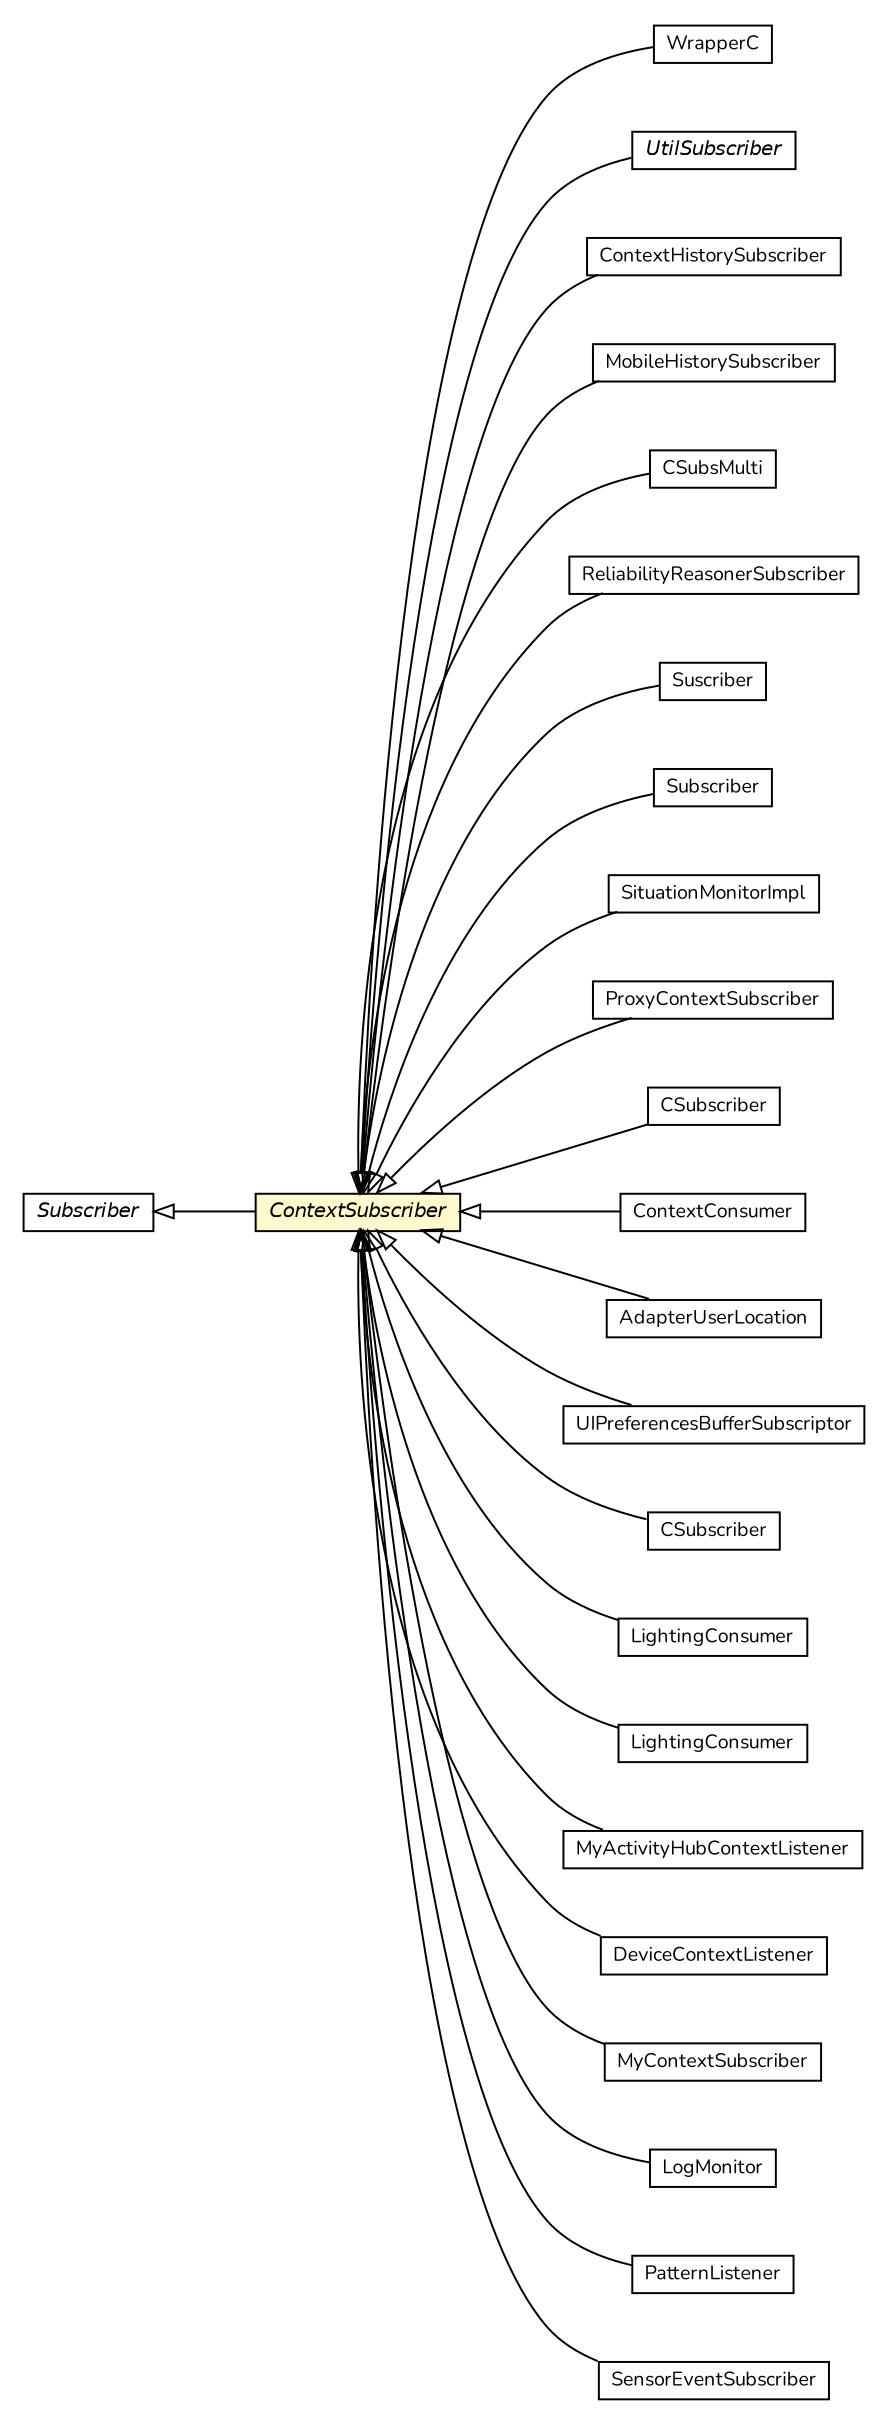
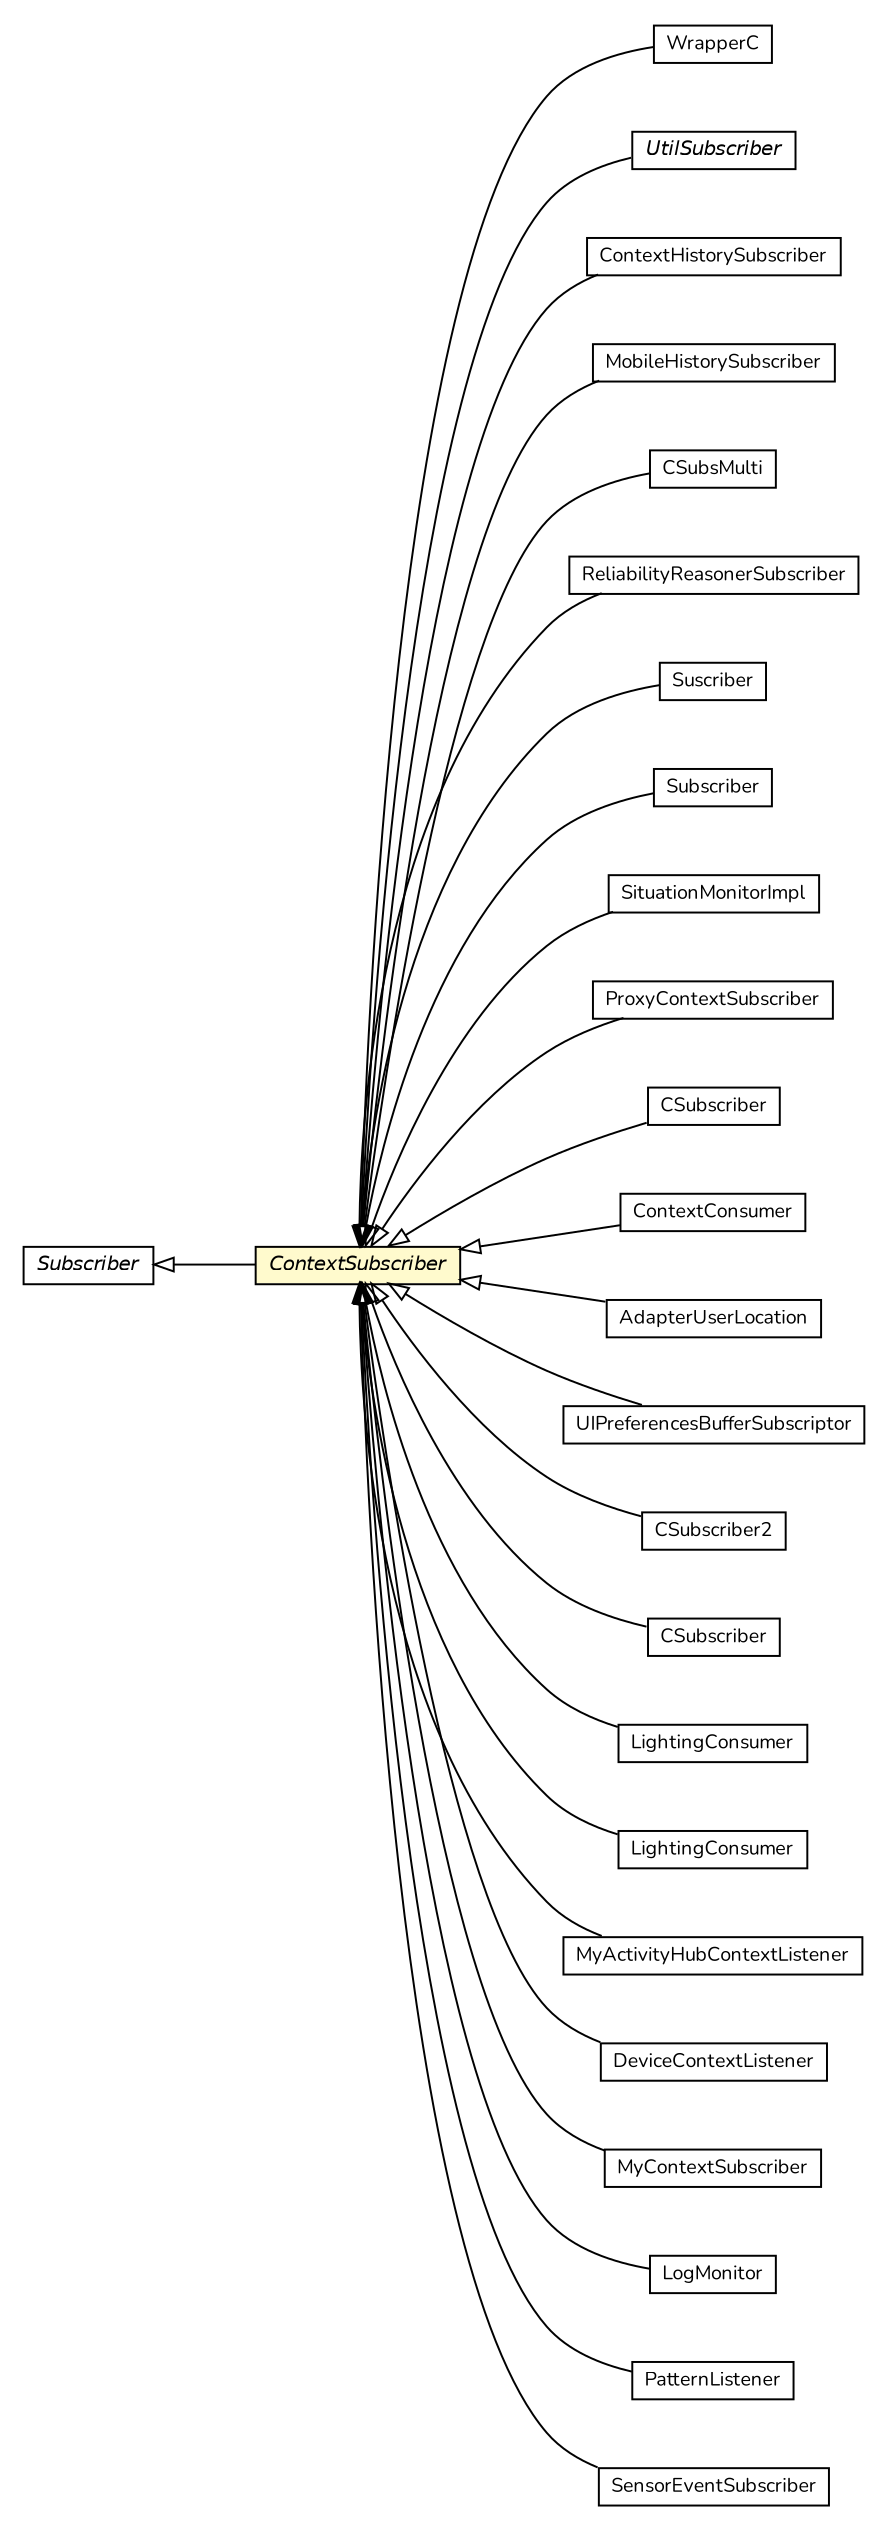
node "CSubscriber2": added
